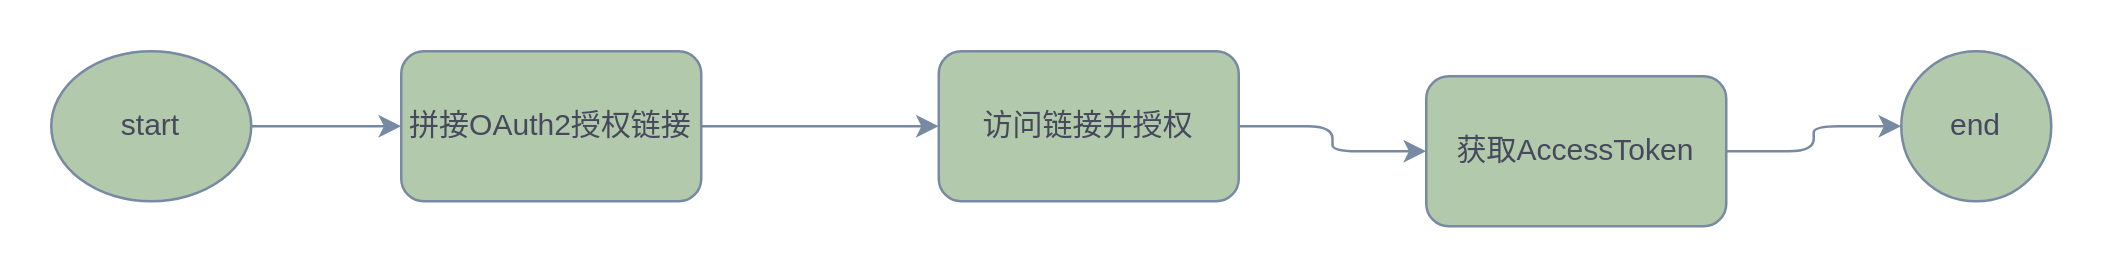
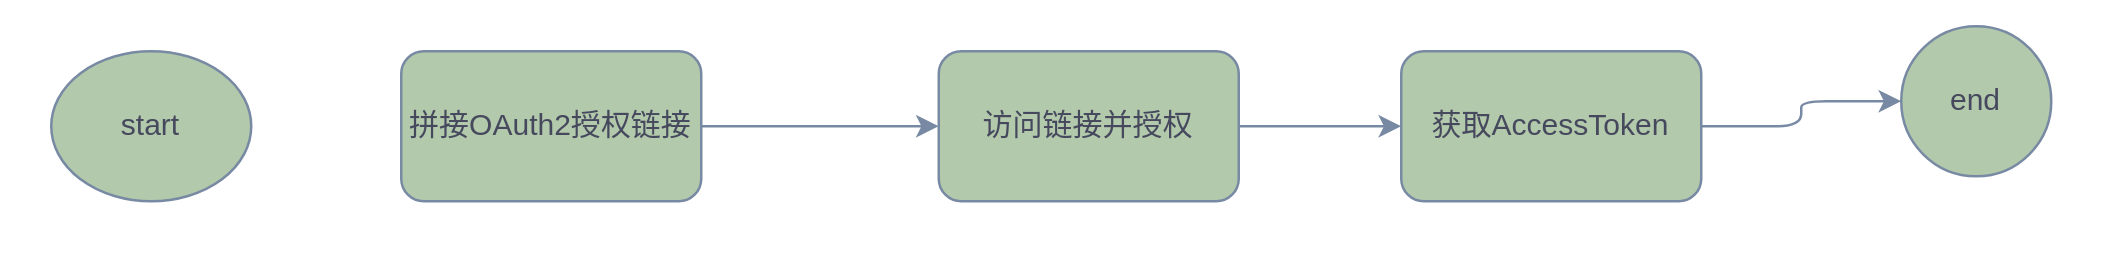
edge "start" -> "拼接OAuth2授权链接": removed
node "end": moved (1976, 126) -> (1976, 101)
node "获取AccessToken": moved (1576, 151) -> (1551, 126)
